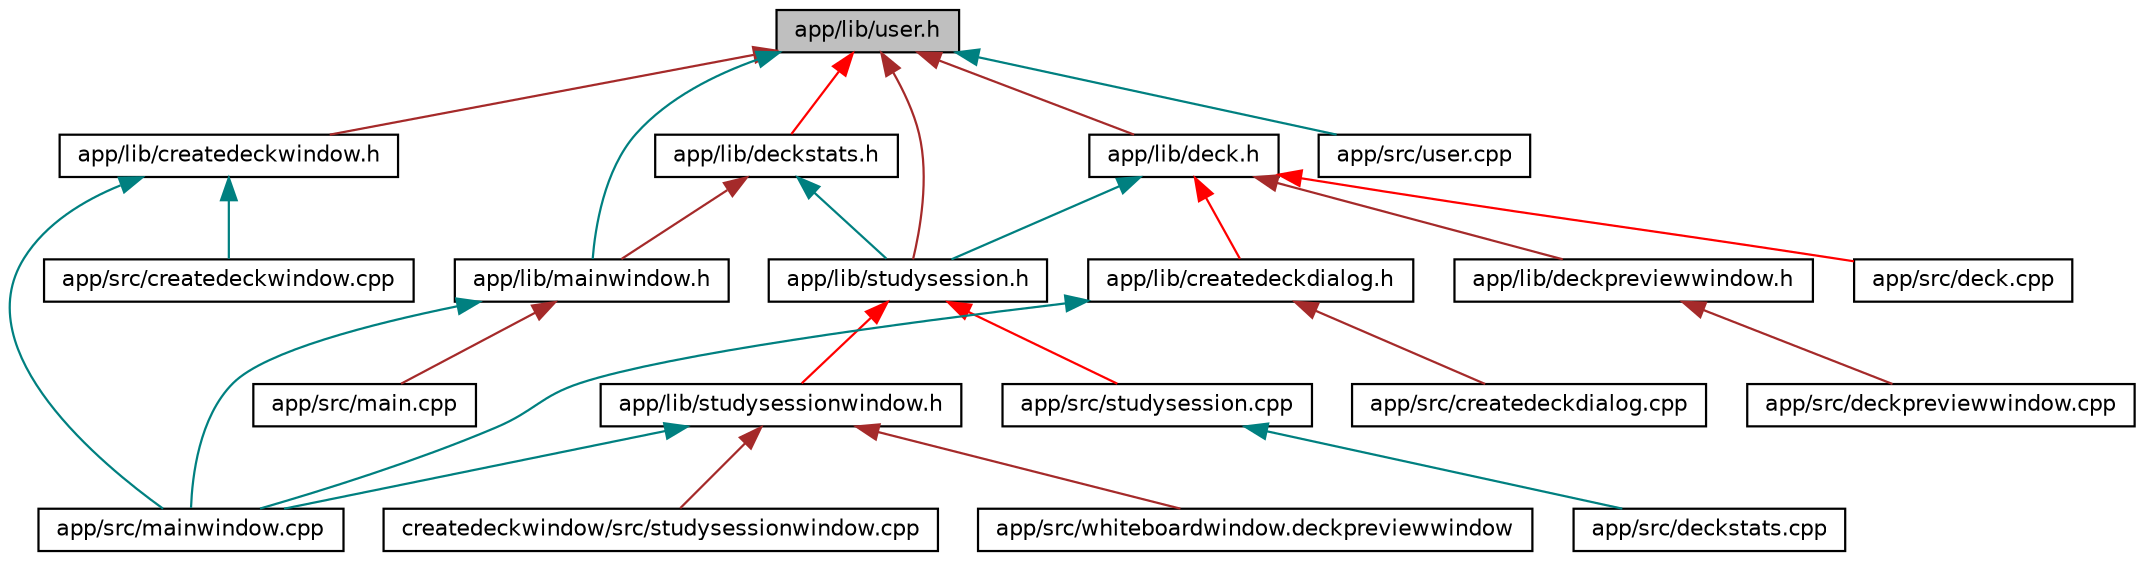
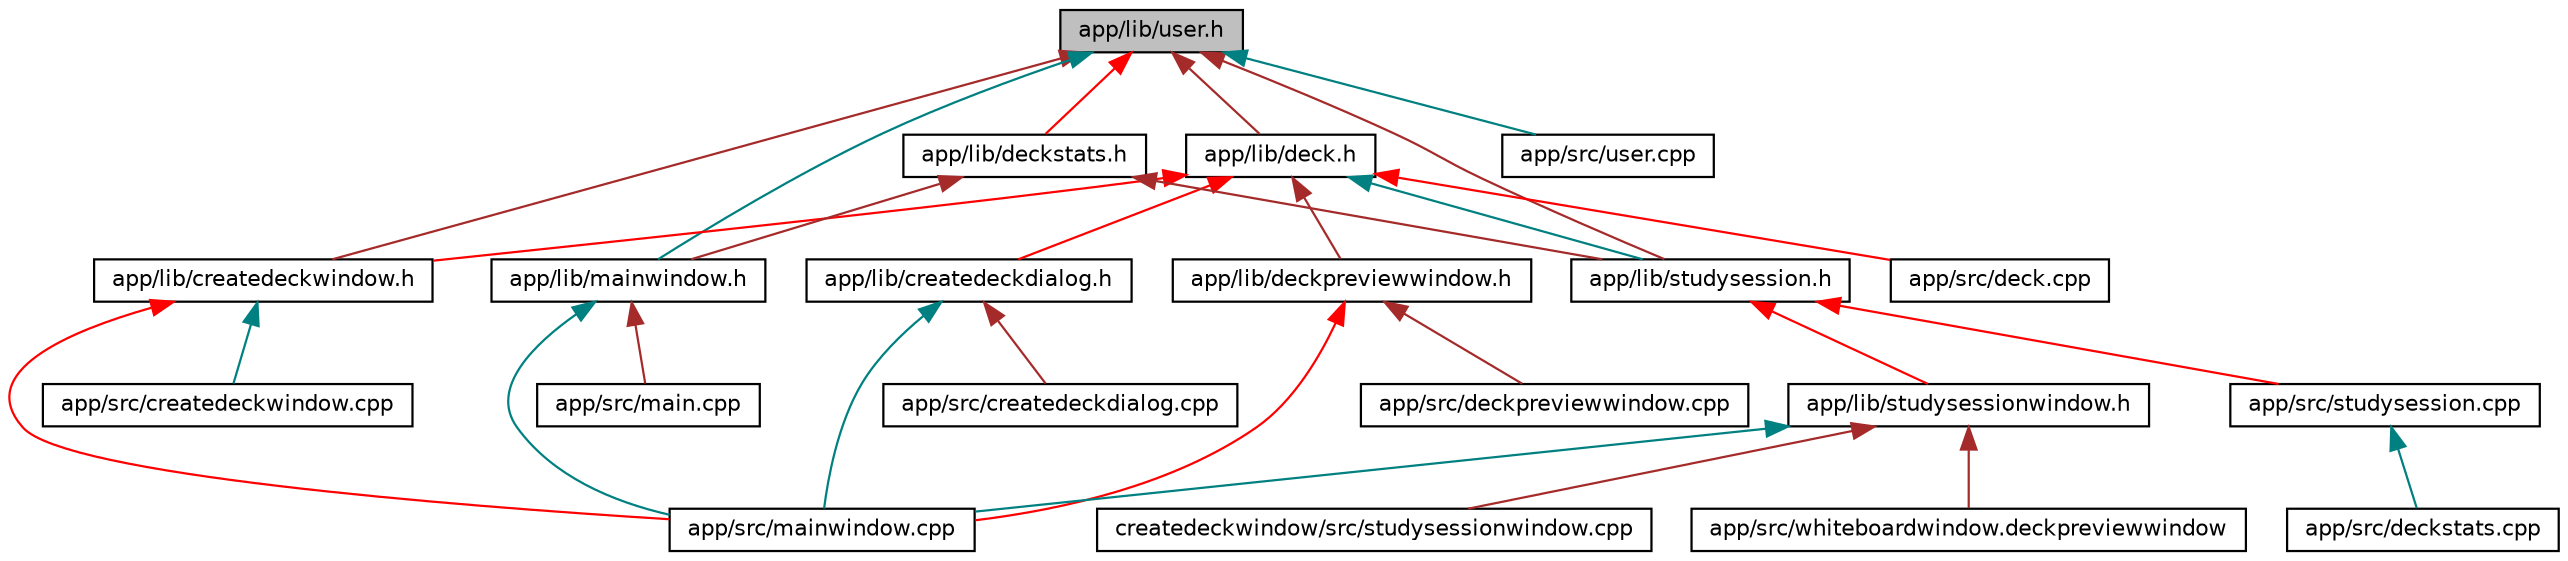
edge "app/lib/studysession.h" -> "app/lib/deckstats.h": color teal -> brown
edge "app/lib/createdeckwindow.h" -> "app/lib/deck.h": added
edge "app/src/mainwindow.cpp" -> "app/lib/createdeckwindow.h": color teal -> red
edge "app/src/mainwindow.cpp" -> "app/lib/deckpreviewwindow.h": added
